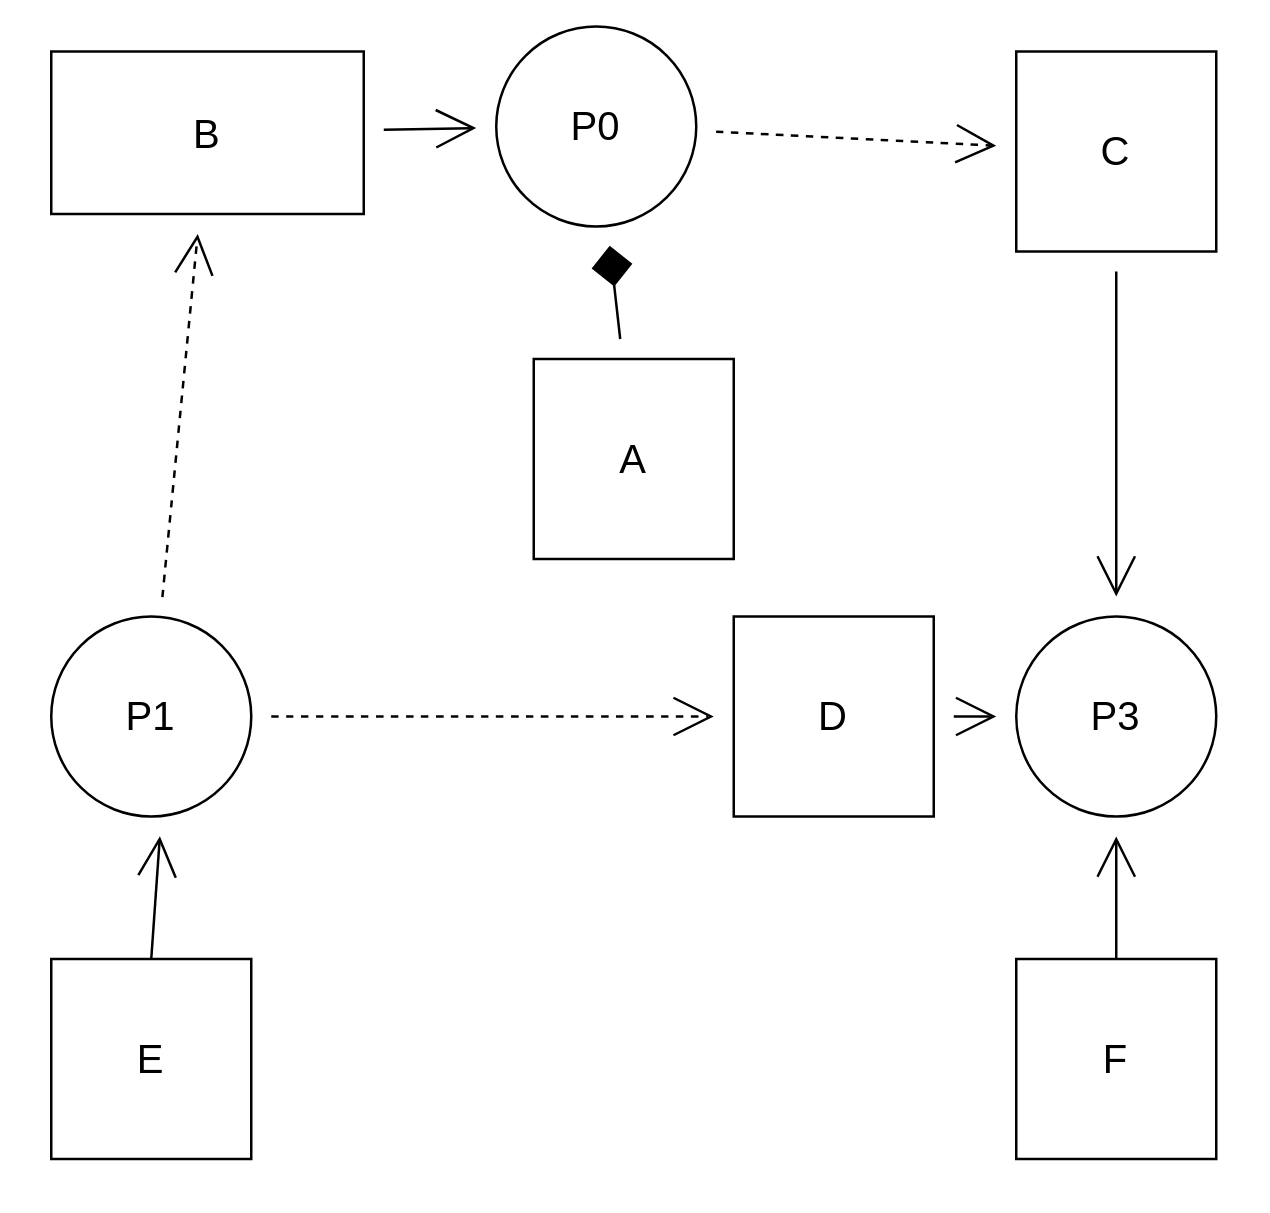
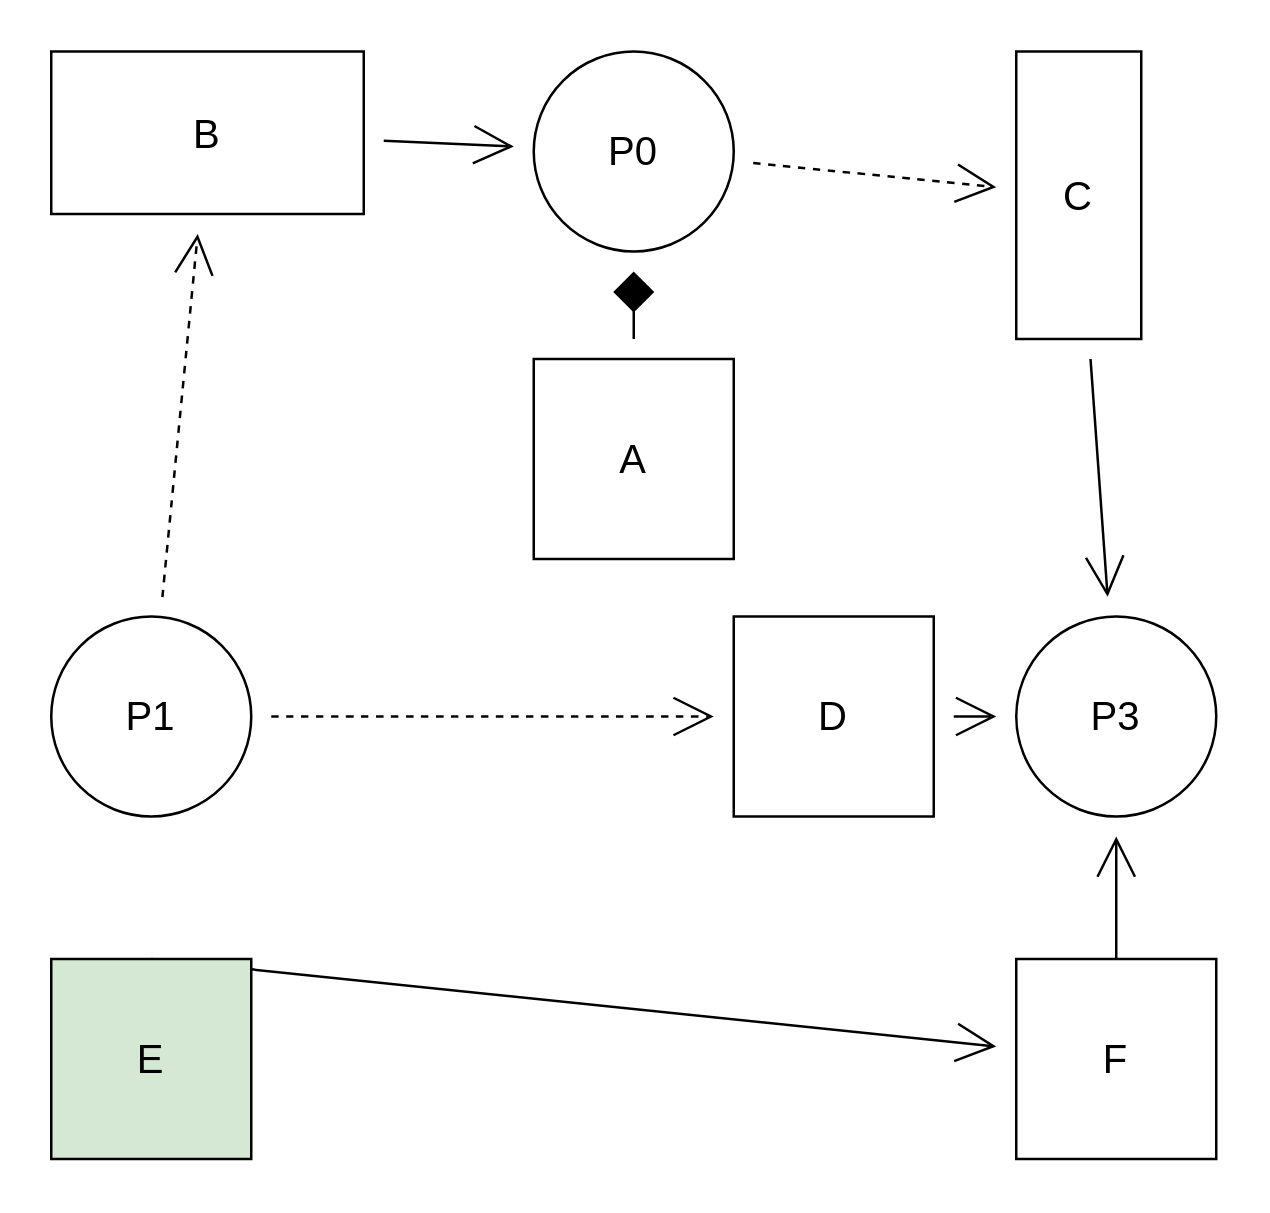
node "P0": moved (596, 126) -> (634, 151)
node "C": size 200x200 -> 125x288
edge "E" -> "P1": now "E" -> "F"
node "E": fillcolor #ffffff -> #d5e8d4
